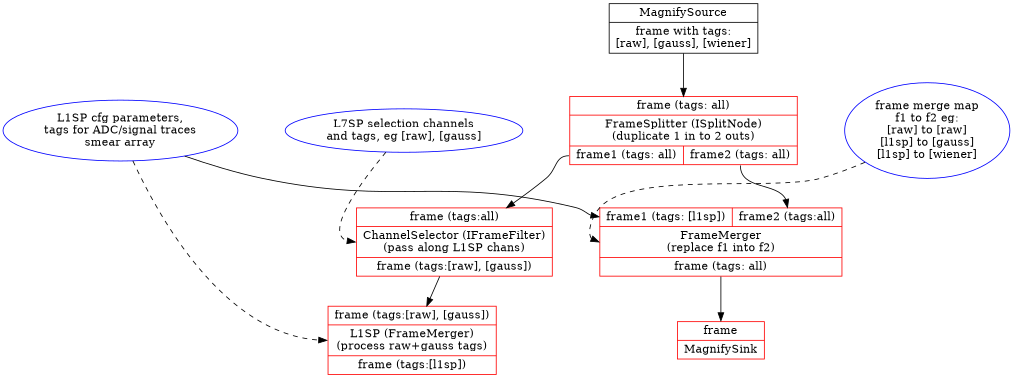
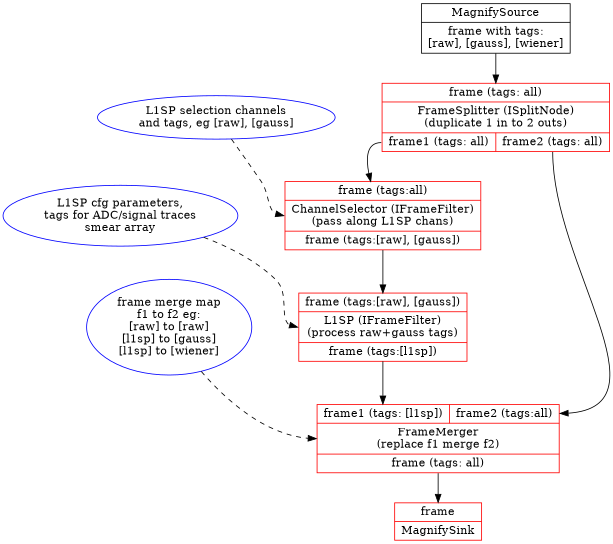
node "L7SP selection channels and tags, eg [raw], [gauss]": label "L7SP selection channels and tags, eg [raw], [gauss]" -> "L1SP selection channels and tags, eg [raw], [gauss]"
edge "L1SP cfg parameters, tags for ADC/signal traces smear array" -> "frame1 (tags: [l1sp])": now "frame (tags:[raw], [gauss])" -> "frame1 (tags: [l1sp])"
node "frame1 (tags: [l1sp])": text "(replace f1 into f2)" -> "(replace f1 merge f2)"
node "frame (tags:[raw], [gauss])": text "L1SP (FrameMerger)" -> "L1SP (IFrameFilter)"
